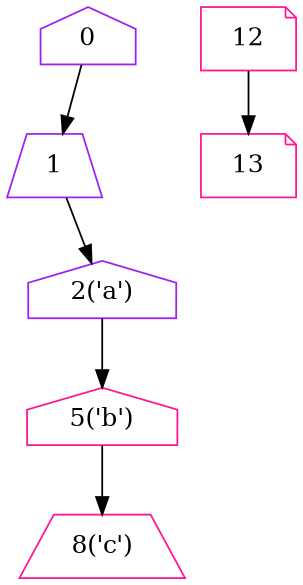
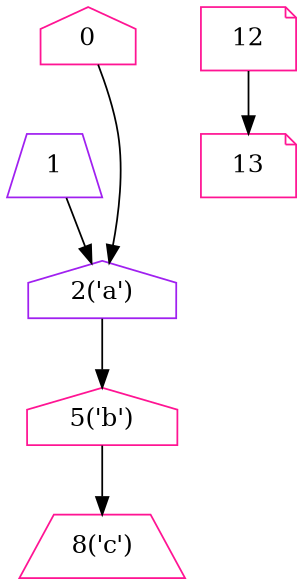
node "0": color purple -> deeppink
edge "0" -> "1": now "0" -> "2('a')"
